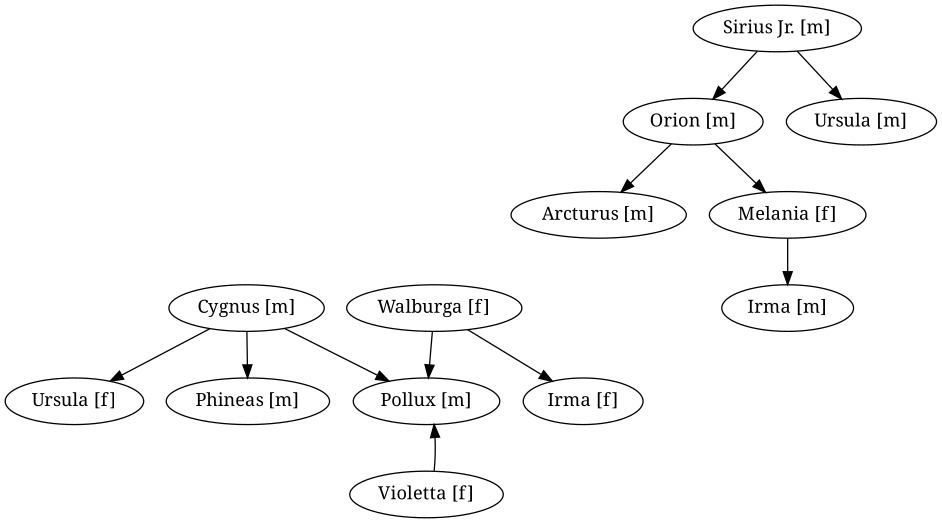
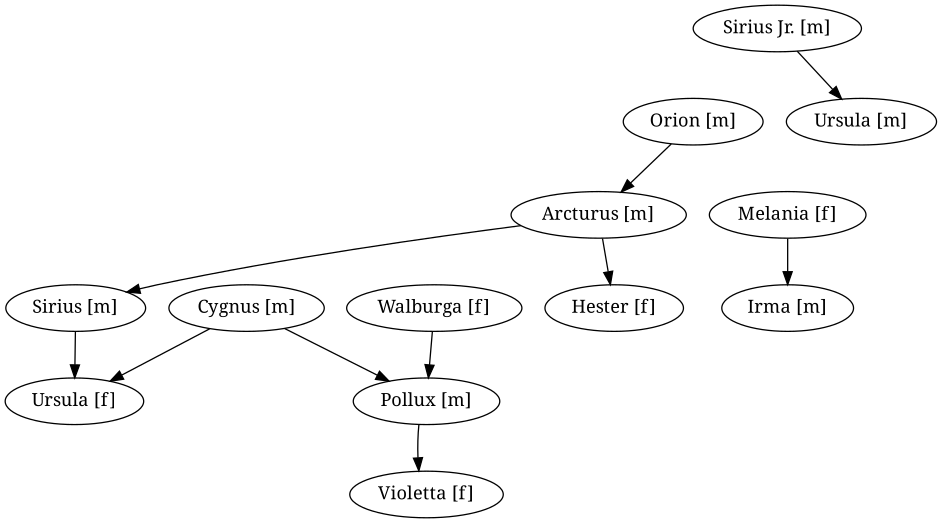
edge "Sirius Jr. [m]" -> "Orion [m]": removed
edge "Orion [m]" -> "Melania [f]": removed
node "Sirius [m]": added
node "Hester [f]": added
node "Phineas [m]": removed
node "Irma [f]": removed
edge "Violetta [f]" -> "Pollux [m]": reversed
